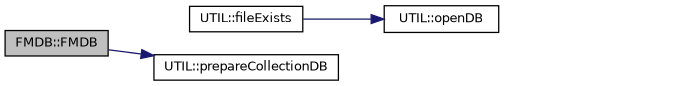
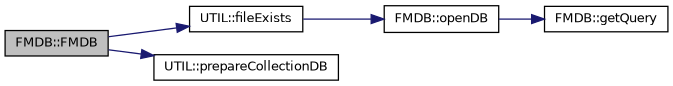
node "UTIL::openDB": label "UTIL::openDB" -> "FMDB::openDB"
node "FMDB::getQuery": added
edge "FMDB::FMDB" -> "UTIL::fileExists": added
